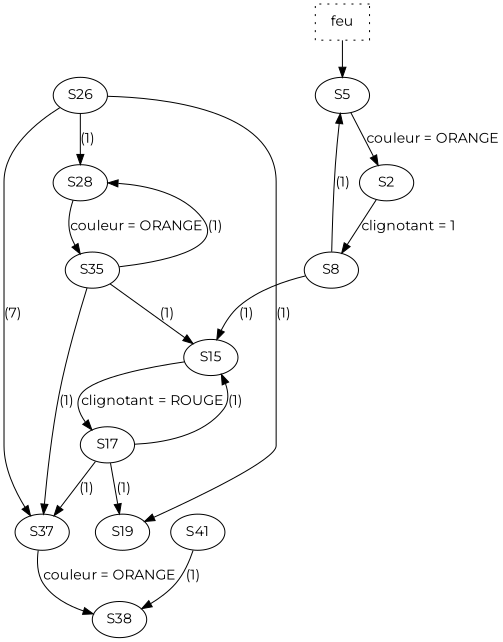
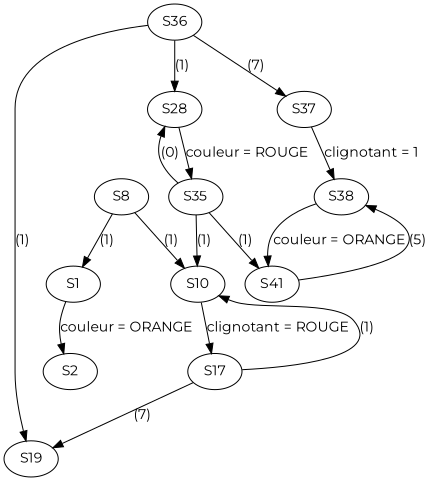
node "feu": removed
node "S26": label "S26" -> "S36"
node "S5": label "S5" -> "S1"
edge "S38" -> "S41": added, label "couleur = ORANGE"
edge "S2" -> "S8": removed, label "clignotant = 1"
edge "S28" -> "S35": label "couleur = ORANGE" -> "couleur = ROUGE"
edge "S35" -> "S28": label "(1)" -> "(0)"
node "S15": label "S15" -> "S10"
edge "S35" -> "S37": now "S35" -> "S41"
edge "S17" -> "S37": removed, label "(1)"
edge "S17" -> "S19": label "(1)" -> "(7)"
edge "S37" -> "S38": label "couleur = ORANGE" -> "clignotant = 1"
edge "S41" -> "S38": label "(1)" -> "(5)"
